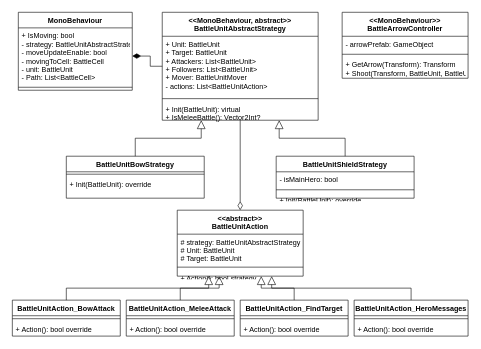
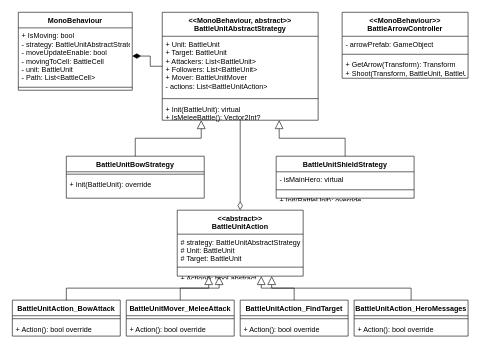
node "- isMainHero: bool": label "- isMainHero: bool" -> "- isMainHero: virtual"
node "+ Action(): bool strategy": label "+ Action(): bool strategy" -> "+ Action(): bool abstract"
node "BattleUnitAction_MeleeAttack": label "BattleUnitAction_MeleeAttack" -> "BattleUnitMover_MeleeAttack"
